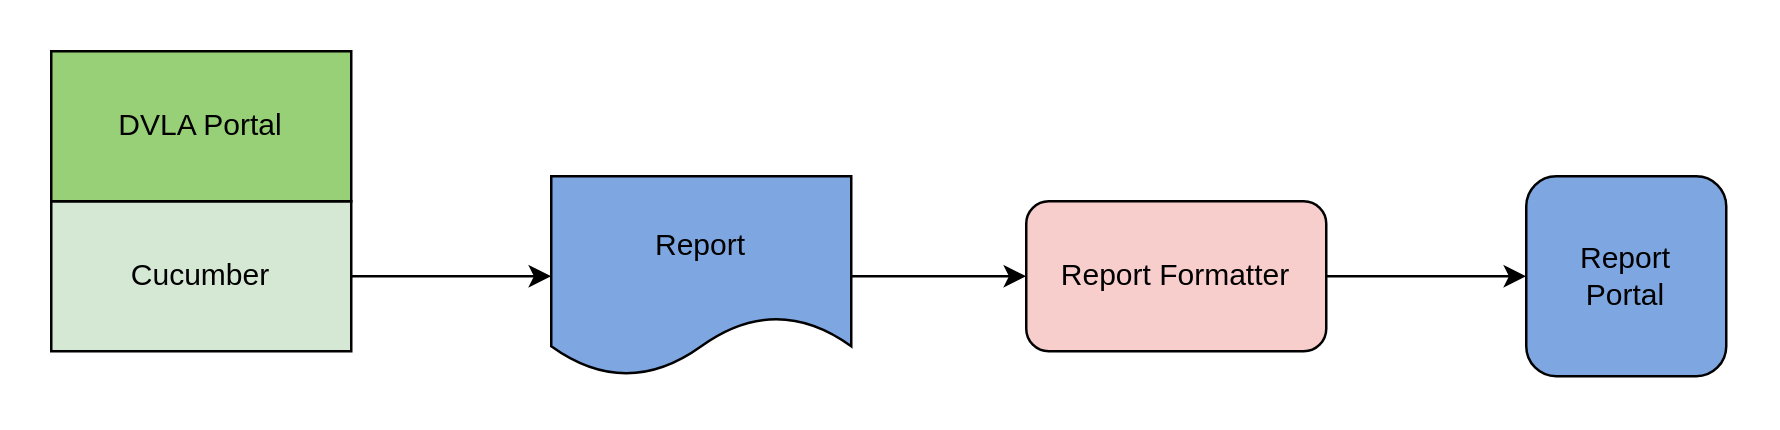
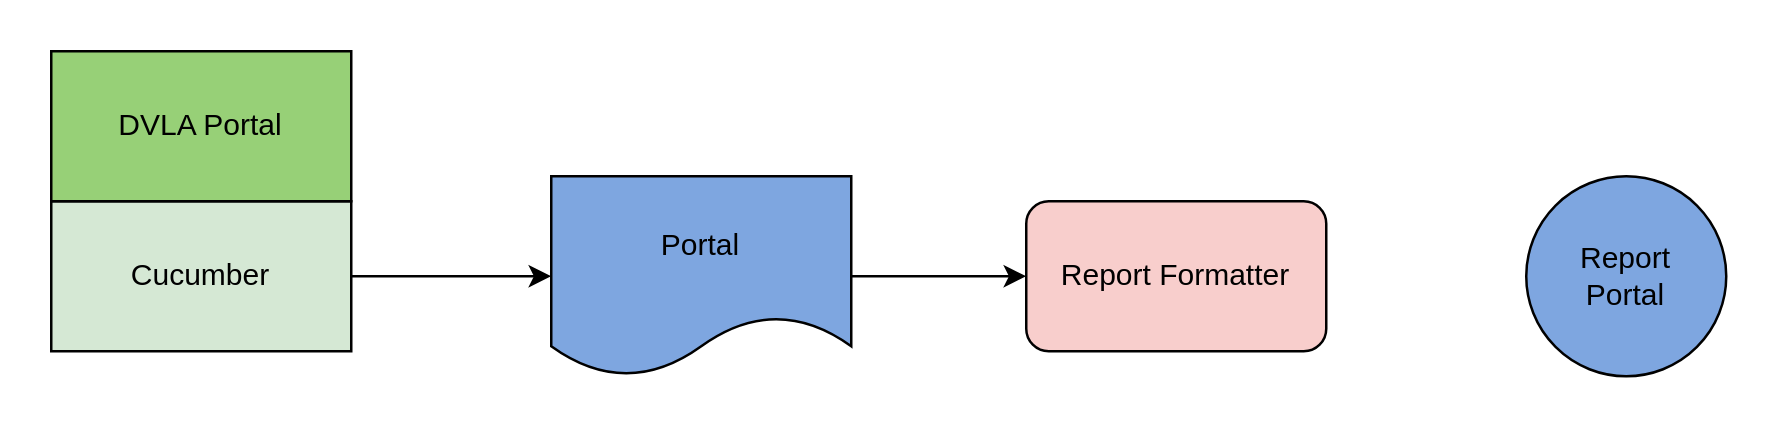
node "Report": label "Report" -> "Portal"
edge "Report Formatter" -> "Report Portal": removed
node "Report Portal": shape rounded rectangle -> ellipse
